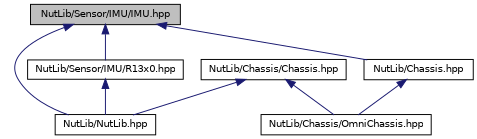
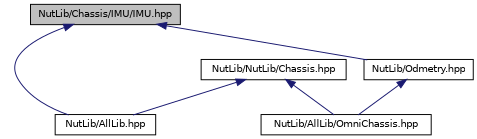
node "NutLib/Sensor/IMU/IMU.hpp": label "NutLib/Sensor/IMU/IMU.hpp" -> "NutLib/Chassis/IMU/IMU.hpp"
node "NutLib/Sensor/IMU/R13x0.hpp": removed
node "NutLib/Chassis/Chassis.hpp": label "NutLib/Chassis/Chassis.hpp" -> "NutLib/NutLib/Chassis.hpp"
node "NutLib/Chassis.hpp": label "NutLib/Chassis.hpp" -> "NutLib/Odmetry.hpp"
node "NutLib/NutLib.hpp": label "NutLib/NutLib.hpp" -> "NutLib/AllLib.hpp"
node "NutLib/Chassis/OmniChassis.hpp": label "NutLib/Chassis/OmniChassis.hpp" -> "NutLib/AllLib/OmniChassis.hpp"
